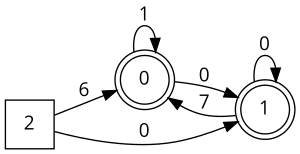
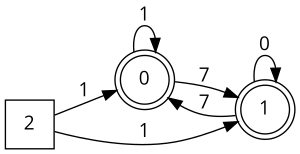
edge "0" -> "1": label "0" -> "7"
edge "2" -> "0": label "6" -> "1"
edge "2" -> "1": label "0" -> "1"
